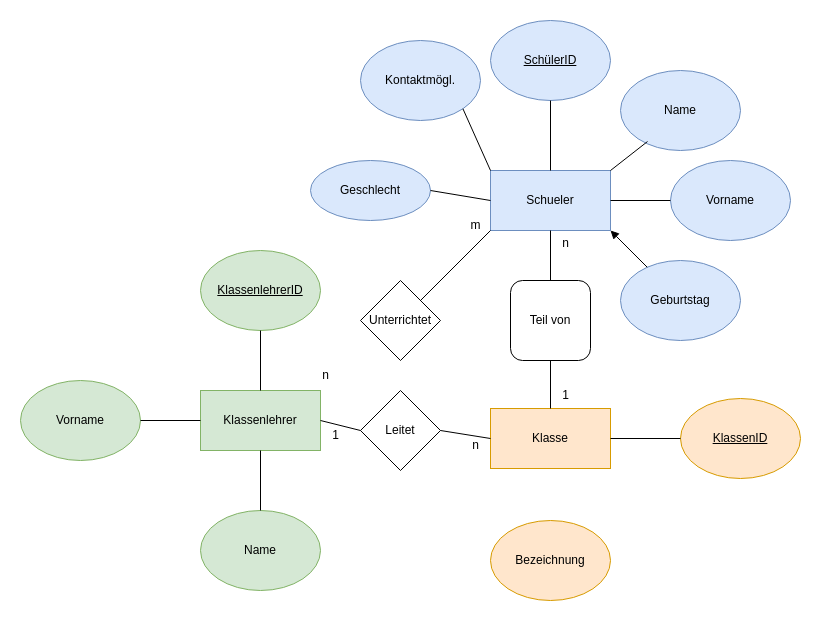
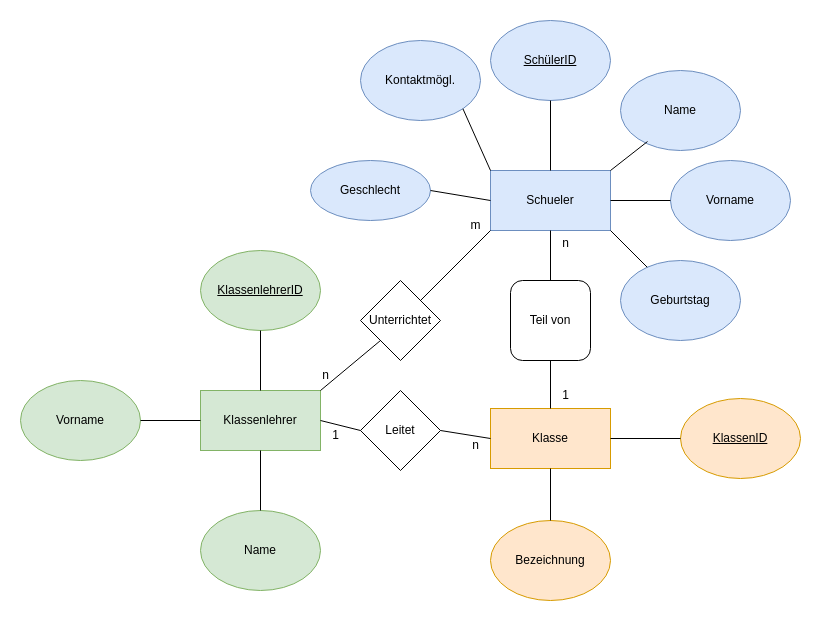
edge "Geburtstag" -> "Schueler": arrowhead block -> none
edge "Unterrichtet" -- "Klassenlehrer": added
edge "Klasse" -- "Bezeichnung": added
